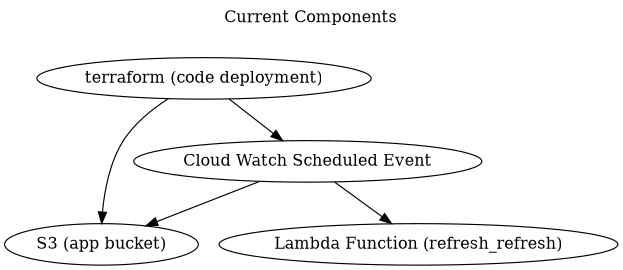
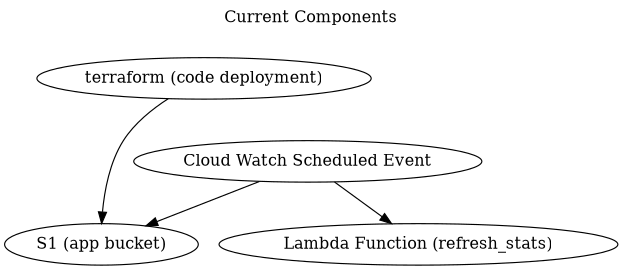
edge "terraform (code deployment)" -> "Cloud Watch Scheduled Event": removed
node "S3 (app bucket)": label "S3 (app bucket)" -> "S1 (app bucket)"
node "Lambda Function (refresh_refresh)": label "Lambda Function (refresh_refresh)" -> "Lambda Function (refresh_stats)"
